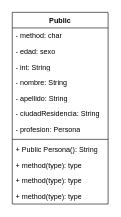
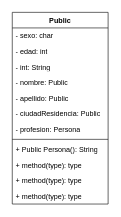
node "- method: char": label "- method: char" -> "- sexo: char"
node "- edad: sexo": label "- edad: sexo" -> "- edad: int"
node "- nombre: String": label "- nombre: String" -> "- nombre: Public"
node "- apellido: String": label "- apellido: String" -> "- apellido: Public"
node "- ciudadResidencia: String": label "- ciudadResidencia: String" -> "- ciudadResidencia: Public"
